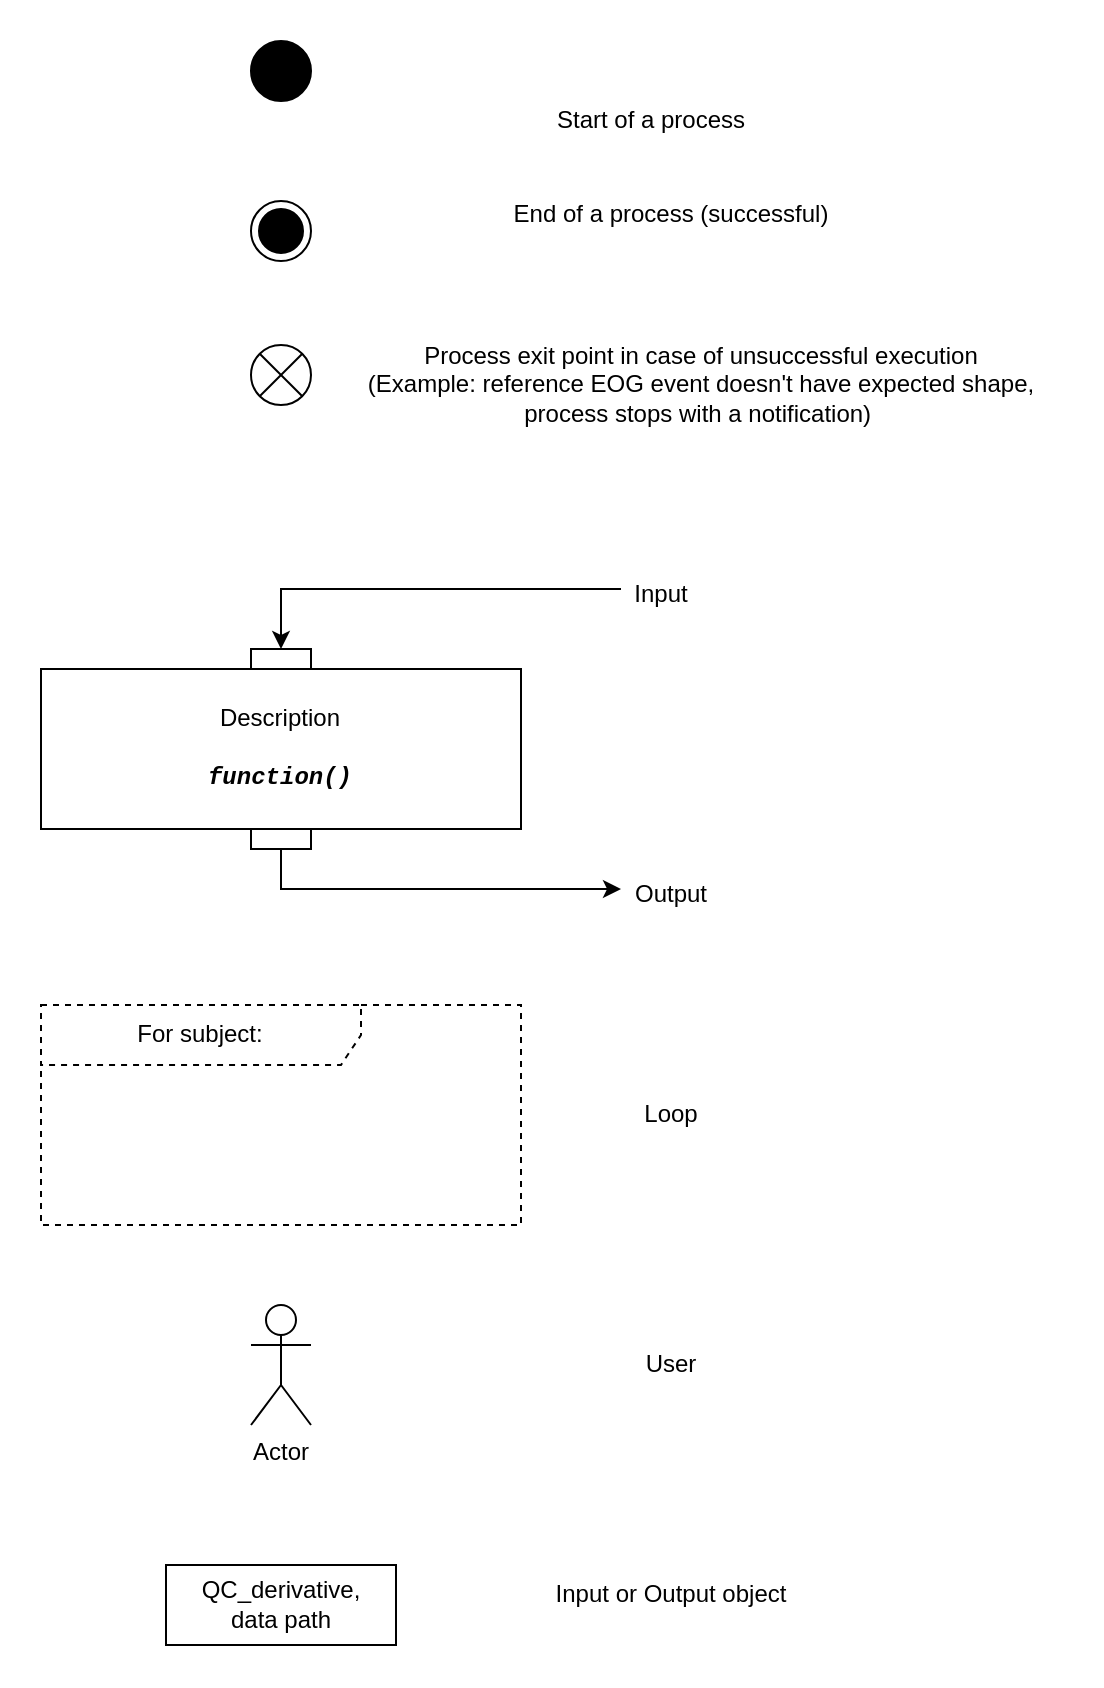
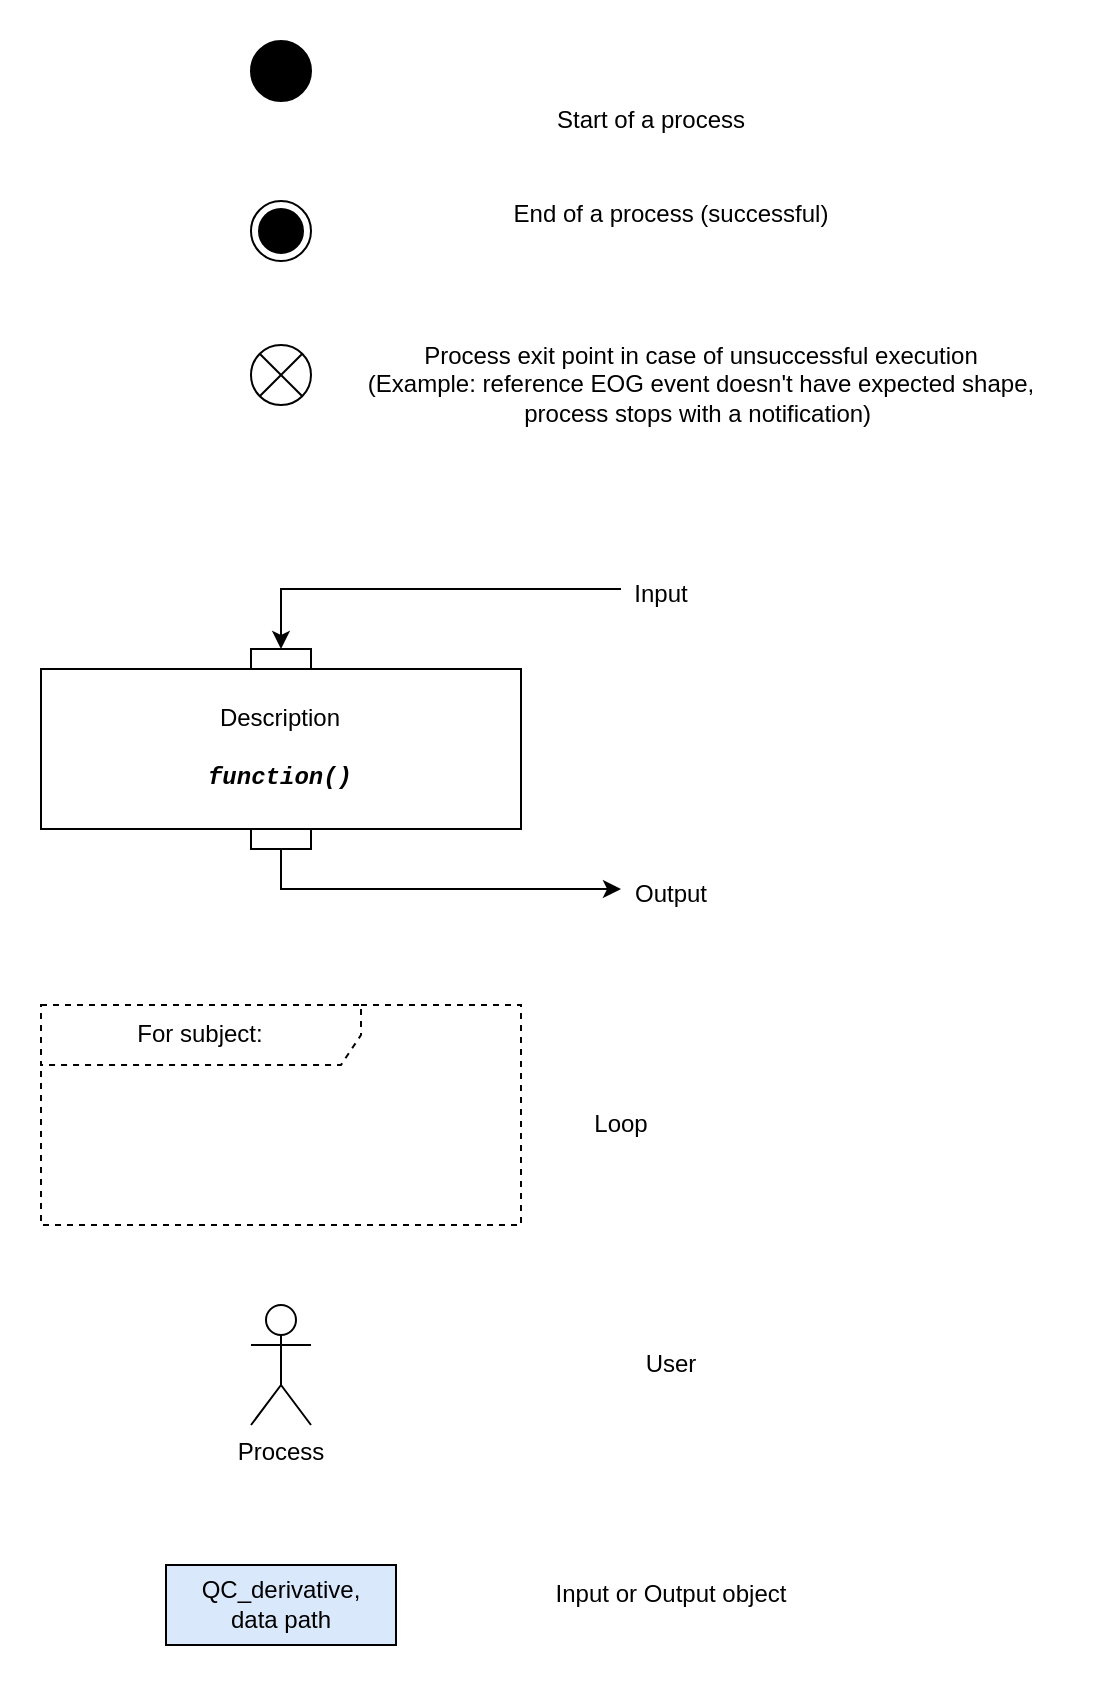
node "Loop": moved (671, 1115) -> (621, 1125)
node "Actor": label "Actor" -> "Process"
node "QC_derivative, data path": fillcolor #ffffff -> #dae8fc
